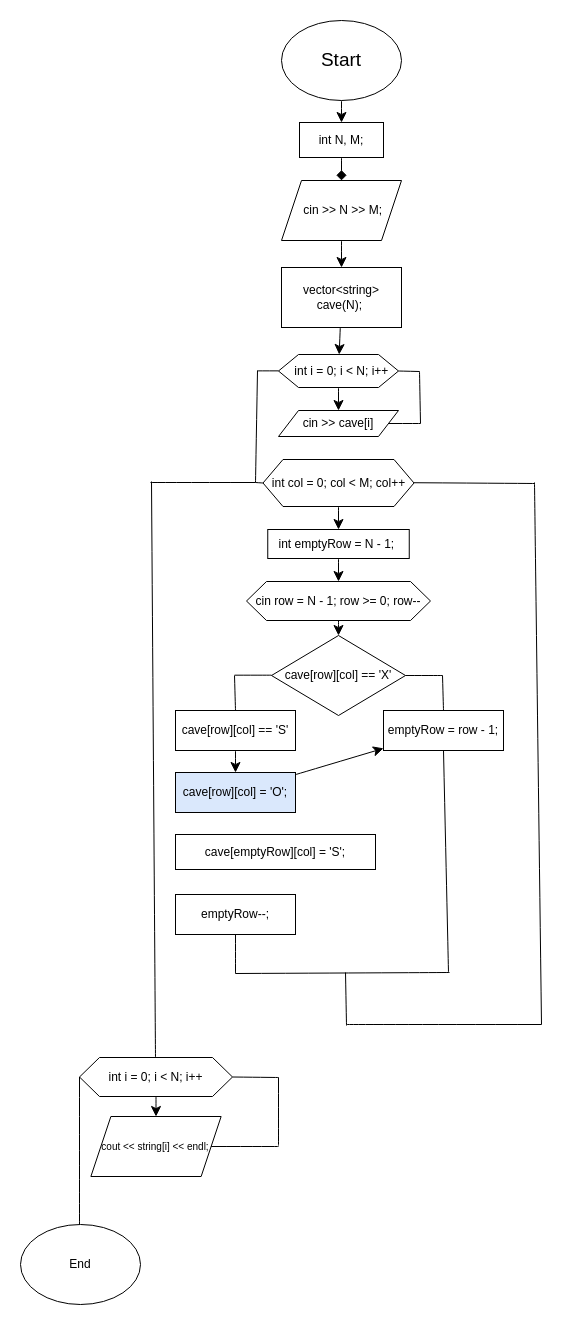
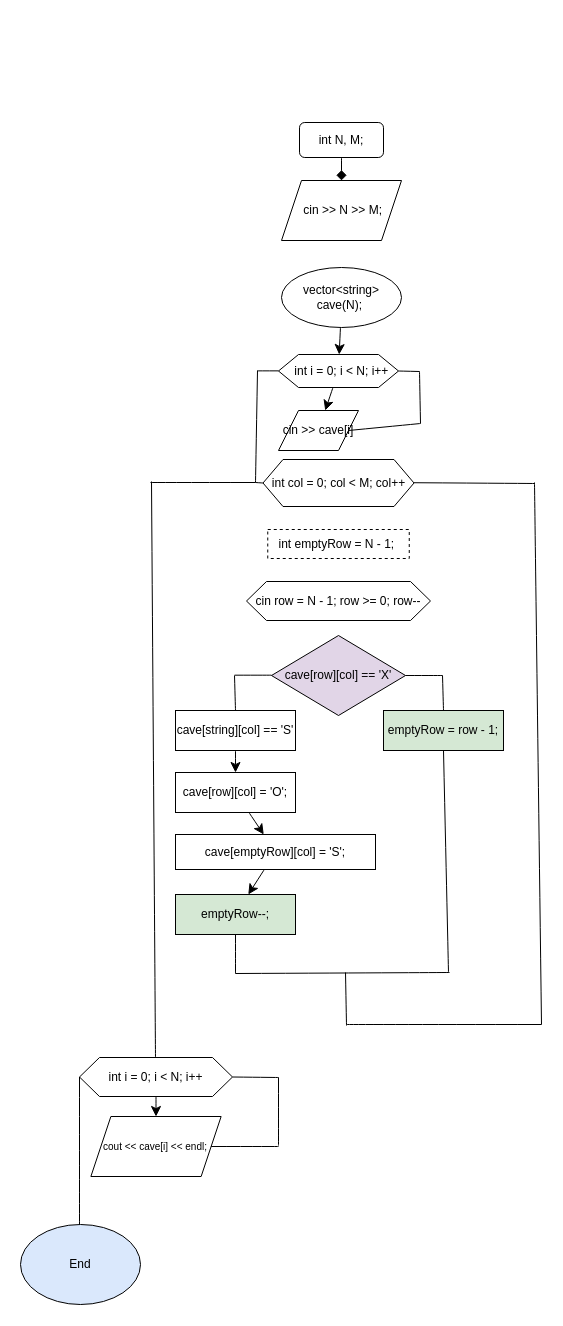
node "Start": removed
edge "Start" -> "int N, M;": removed
node "int N, M;": shape rectangle -> rounded rectangle
edge "cin >> N >> M;" -> "vector<string> cave(N);": removed
node "vector<string> cave(N);": shape rectangle -> ellipse
node "cin >> cave[i]": size 120x26 -> 80x40
edge "int col = 0; col < M; col++" -> "int emptyRow = N - 1;": removed
node "int emptyRow = N - 1;": style solid -> dashed
edge "int emptyRow = N - 1;" -> "cin row = N - 1; row >= 0; row--": removed
edge "cin row = N - 1; row >= 0; row--" -> "cave[row][col] == 'X'": removed
node "cave[row][col] == 'X'": fillcolor #ffffff -> #e1d5e7
node "cave[row][col] == 'S'": label "cave[row][col] == 'S'" -> "cave[string][col] == 'S'"
node "emptyRow = row - 1;": fillcolor #ffffff -> #d5e8d4
edge "cave[row][col] = 'O';" -> "emptyRow = row - 1;": now "cave[row][col] = 'O';" -> "cave[emptyRow][col] = 'S';"
node "cave[row][col] = 'O';": fillcolor #dae8fc -> #ffffff
edge "cave[emptyRow][col] = 'S';" -> "emptyRow--;": added
node "emptyRow--;": fillcolor #ffffff -> #d5e8d4
node "cout << string[i] << endl;": label "cout << string[i] << endl;" -> "cout << cave[i] << endl;"
node "End": fillcolor #ffffff -> #dae8fc
